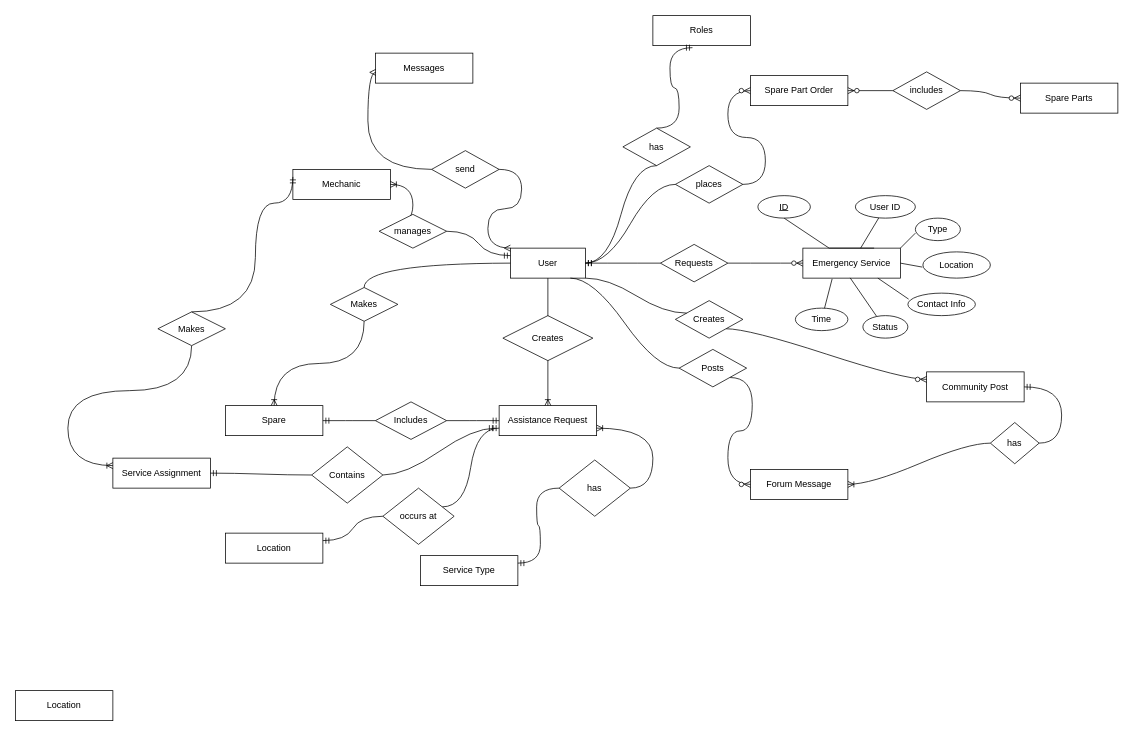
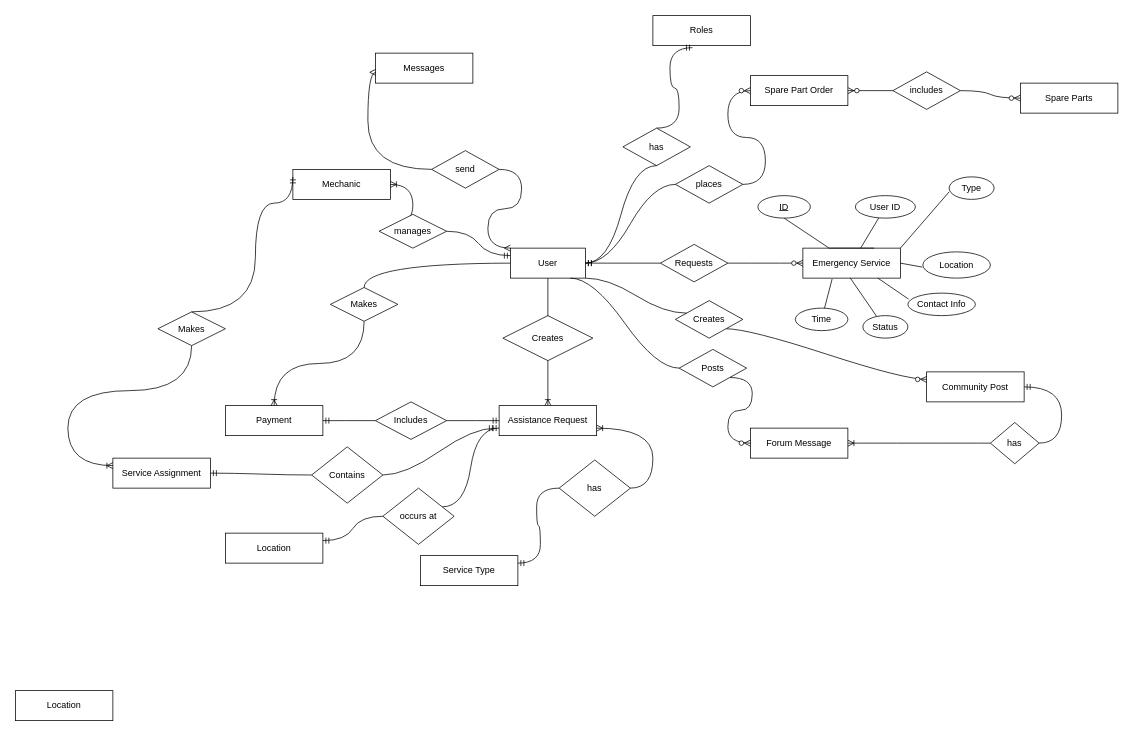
node "Type": moved (938, 229) -> (972, 188)
node "Spare": label "Spare" -> "Payment"
node "Forum Message": moved (799, 484) -> (799, 443)
